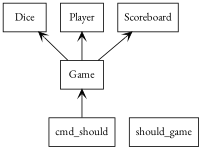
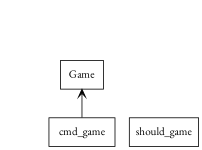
node "Dice": removed
node "Player": removed
node "Scoreboard": removed
node "cmd_should": label "cmd_should" -> "cmd_game"
